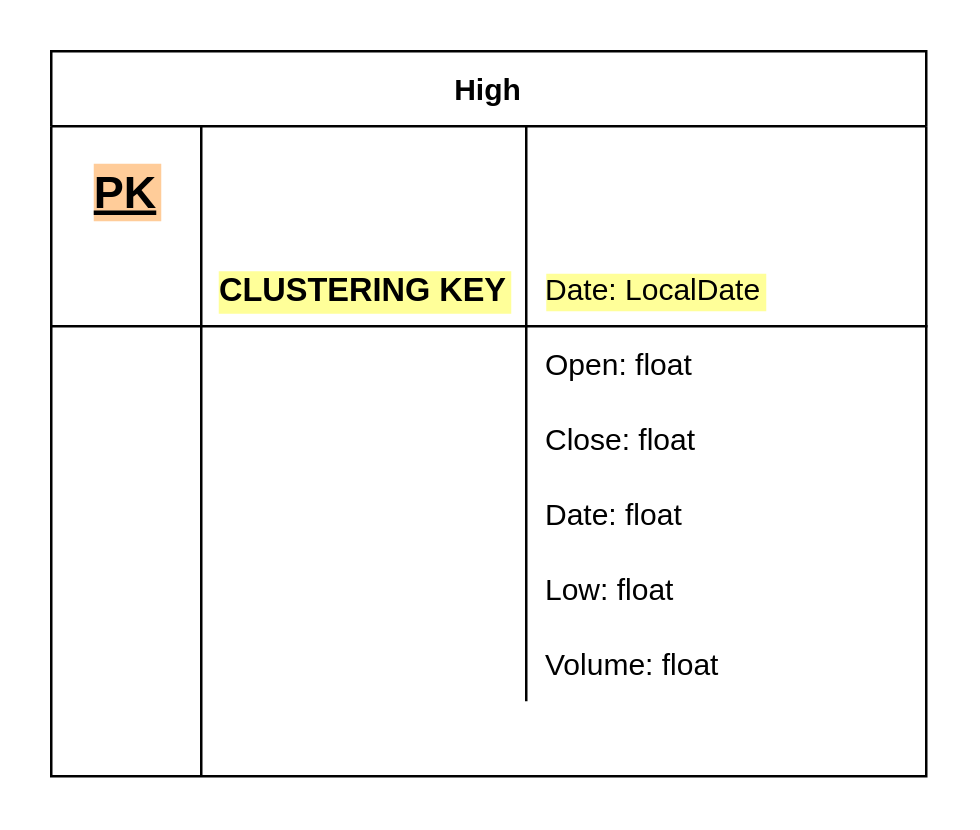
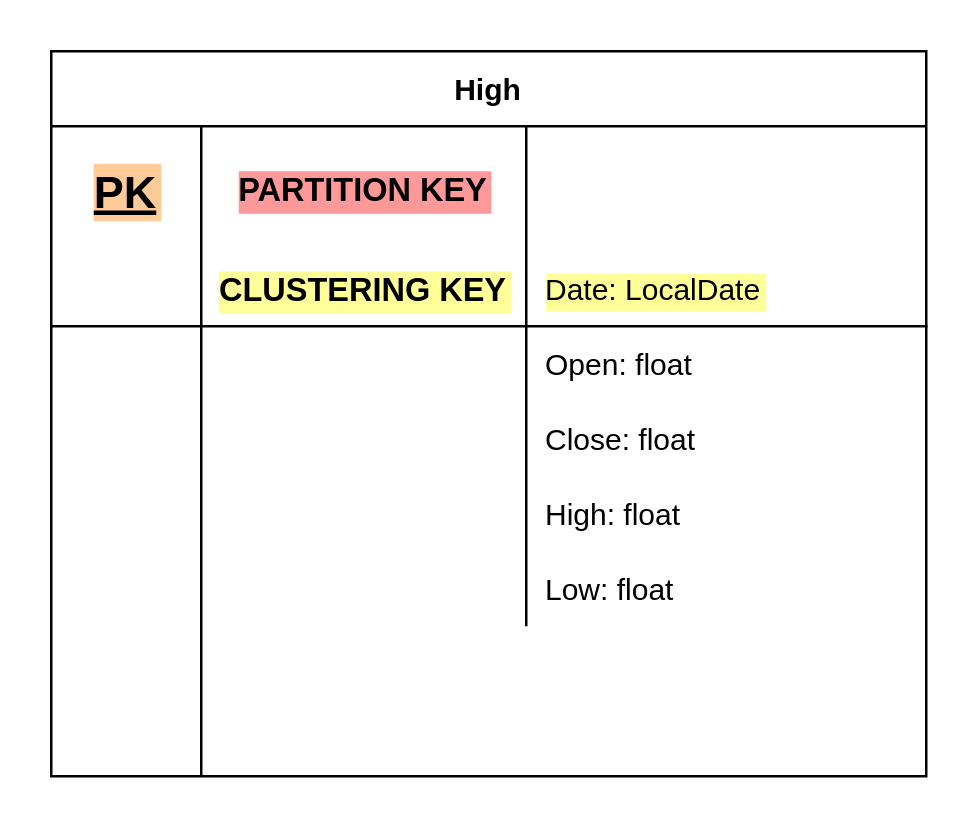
node "PARTITION KEY": added
node "Date: float": label "Date: float" -> "High: float"
node "Volume: float": removed
